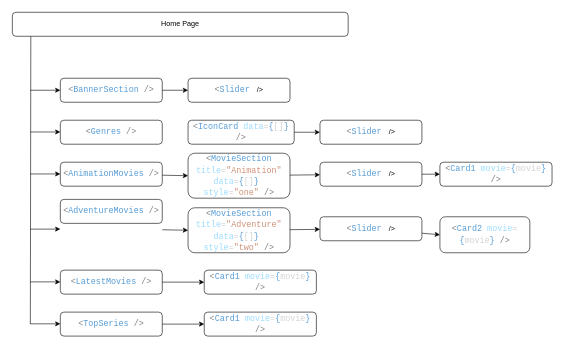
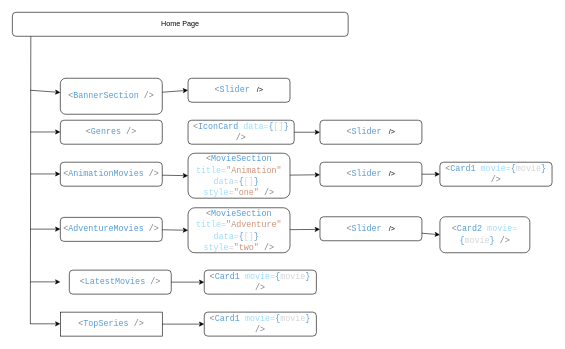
node "<BannerSection />": size 102x24 -> 102x36
node "<AdventureMovies />": moved (111, 212) -> (111, 230)
node "<LatestMovies />": moved (111, 282) -> (120, 282)
node "<TopSeries />": shape rounded rectangle -> rectangle
